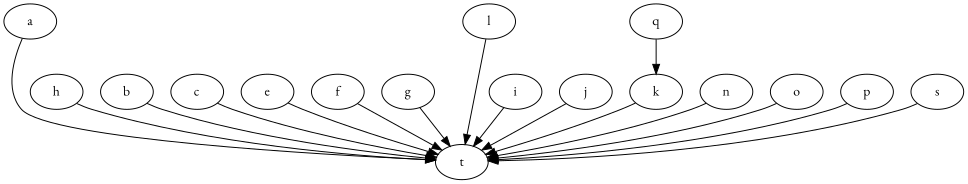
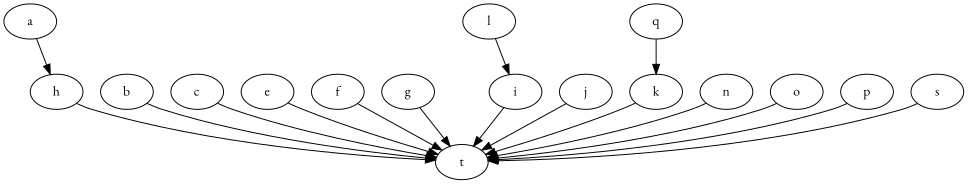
edge "l" -> "t": now "l" -> "i"
edge "a" -> "t": now "a" -> "h"
